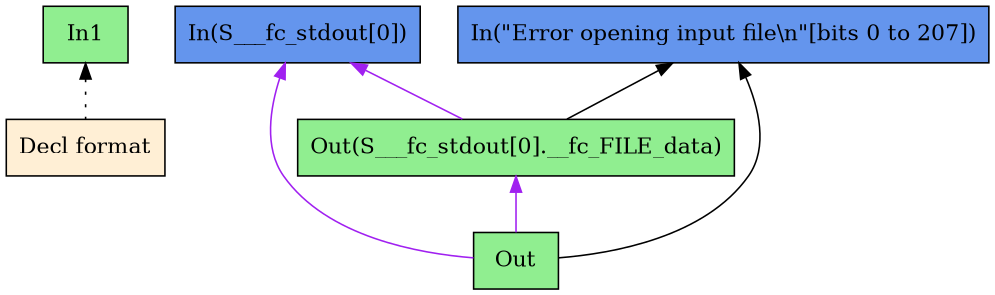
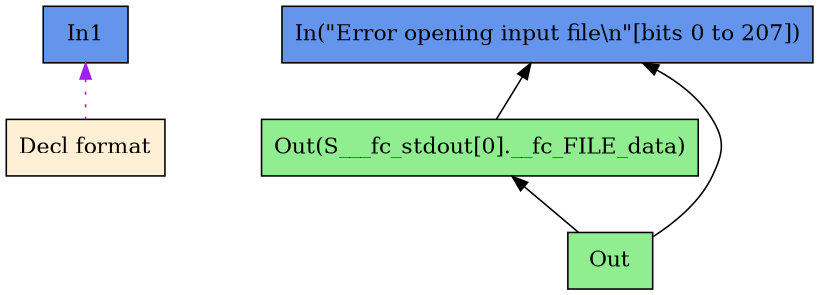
node "In1": fillcolor #90ee90 -> #6495ed
node "In(S___fc_stdout[0])": removed
edge "Decl format" -> "In1": color black -> purple
edge "Out" -> "Out(S___fc_stdout[0].__fc_FILE_data)": color purple -> black
